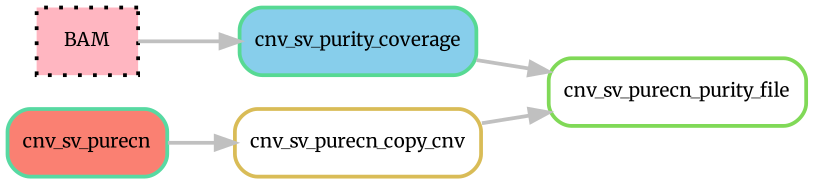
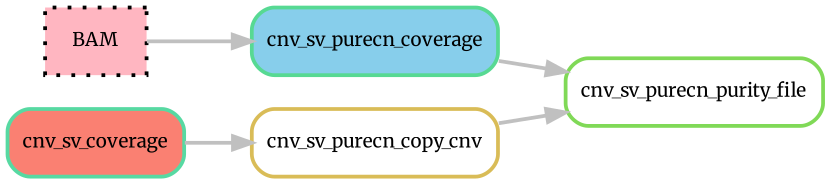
node "cnv_sv_purity_coverage": label "cnv_sv_purity_coverage" -> "cnv_sv_purecn_coverage"
node "cnv_sv_purecn": label "cnv_sv_purecn" -> "cnv_sv_coverage"
